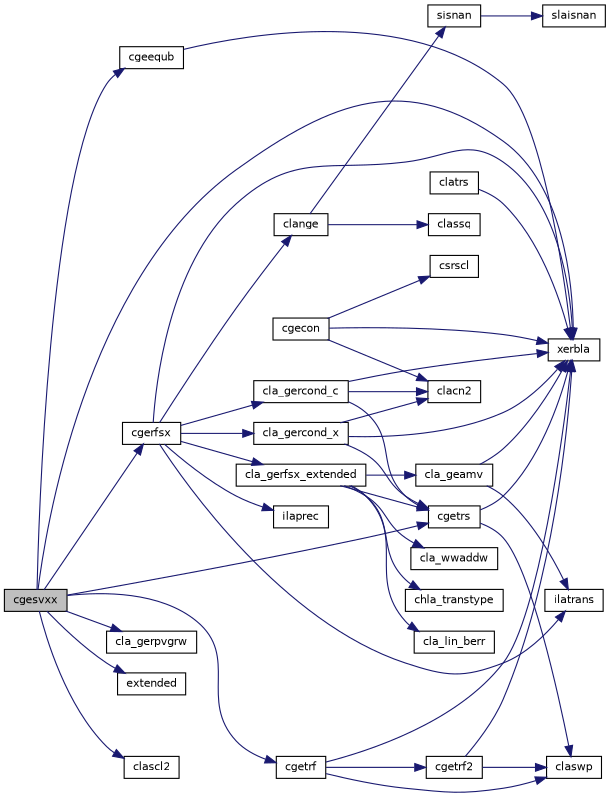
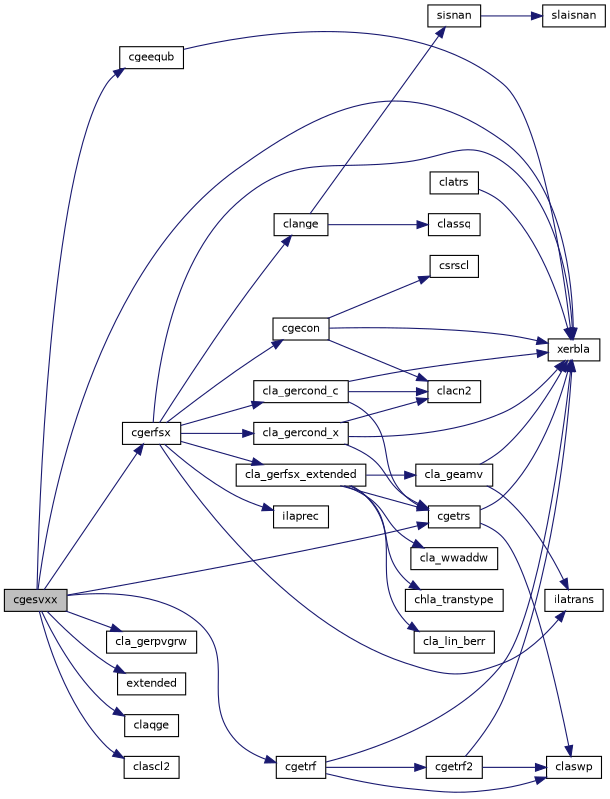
edge "cgerfsx" -> "cgecon": added
node "claqge": added
